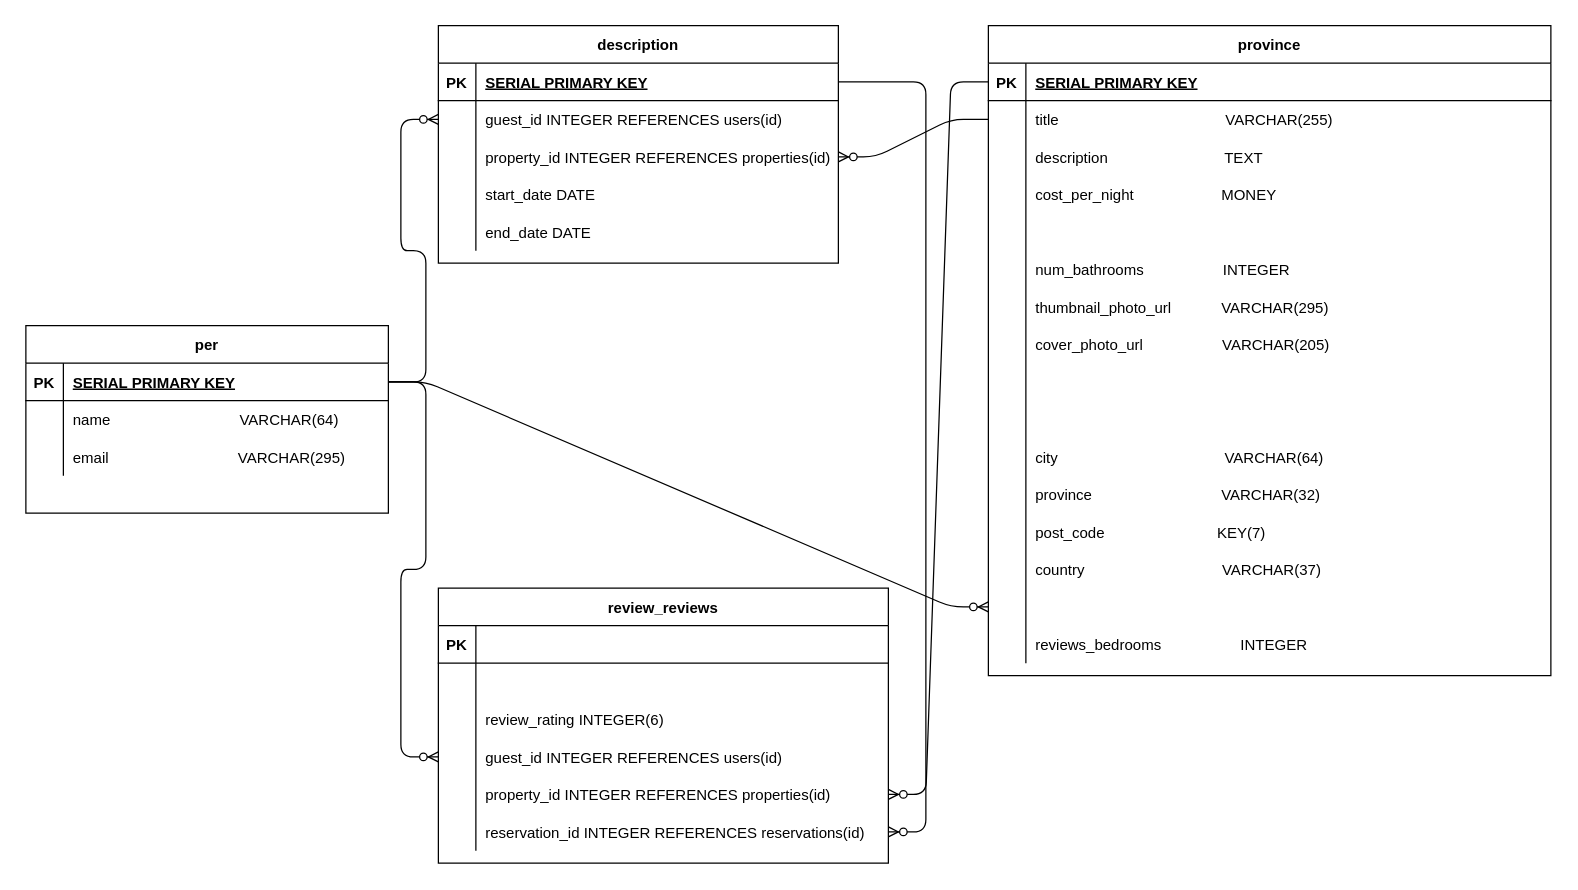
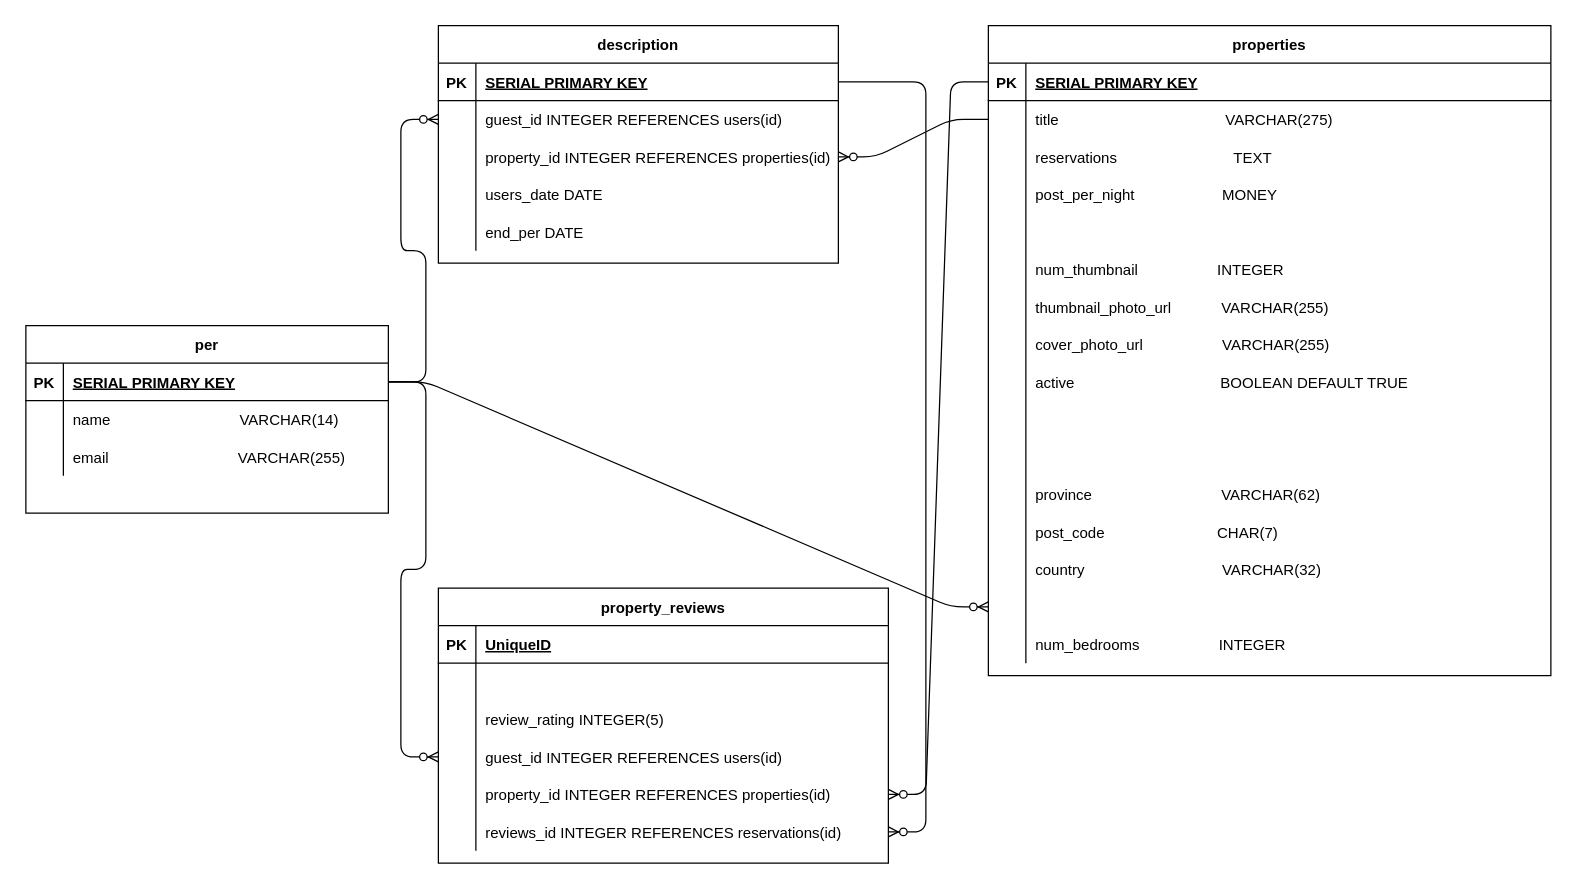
node "province": label "province" -> "properties"
node "title VARCHAR(255)": label "title VARCHAR(255)" -> "title VARCHAR(275)"
node "description TEXT": label "description TEXT" -> "reservations TEXT"
node "start_date DATE": label "start_date DATE" -> "users_date DATE"
node "cost_per_night MONEY": label "cost_per_night MONEY" -> "post_per_night MONEY"
node "end_date DATE": label "end_date DATE" -> "end_per DATE"
node "num_bathrooms INTEGER": label "num_bathrooms INTEGER" -> "num_thumbnail INTEGER"
node "thumbnail_photo_url VARCHAR(295)": label "thumbnail_photo_url VARCHAR(295)" -> "thumbnail_photo_url VARCHAR(255)"
node "cover_photo_url VARCHAR(205)": label "cover_photo_url VARCHAR(205)" -> "cover_photo_url VARCHAR(255)"
node "active BOOLEAN DEFAULT TRUE": added
node "name VARCHAR(64)": label "name VARCHAR(64)" -> "name VARCHAR(14)"
node "city VARCHAR(64)": removed
node "email VARCHAR(295)": label "email VARCHAR(295)" -> "email VARCHAR(255)"
node "province VARCHAR(32)": label "province VARCHAR(32)" -> "province VARCHAR(62)"
node "post_code KEY(7)": label "post_code KEY(7)" -> "post_code CHAR(7)"
node "country VARCHAR(37)": label "country VARCHAR(37)" -> "country VARCHAR(32)"
node "review_reviews": label "review_reviews" -> "property_reviews"
node "UniqueID": added
node "reviews_bedrooms INTEGER": label "reviews_bedrooms INTEGER" -> "num_bedrooms INTEGER"
node "review_rating INTEGER(6)": label "review_rating INTEGER(6)" -> "review_rating INTEGER(5)"
node "reservation_id INTEGER REFERENCES reservations(id)": label "reservation_id INTEGER REFERENCES reservations(id)" -> "reviews_id INTEGER REFERENCES reservations(id)"
